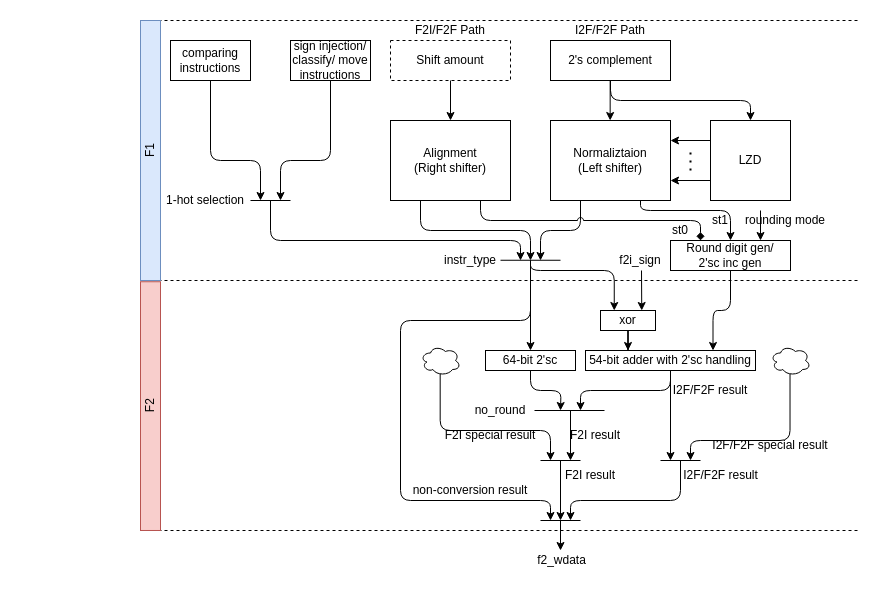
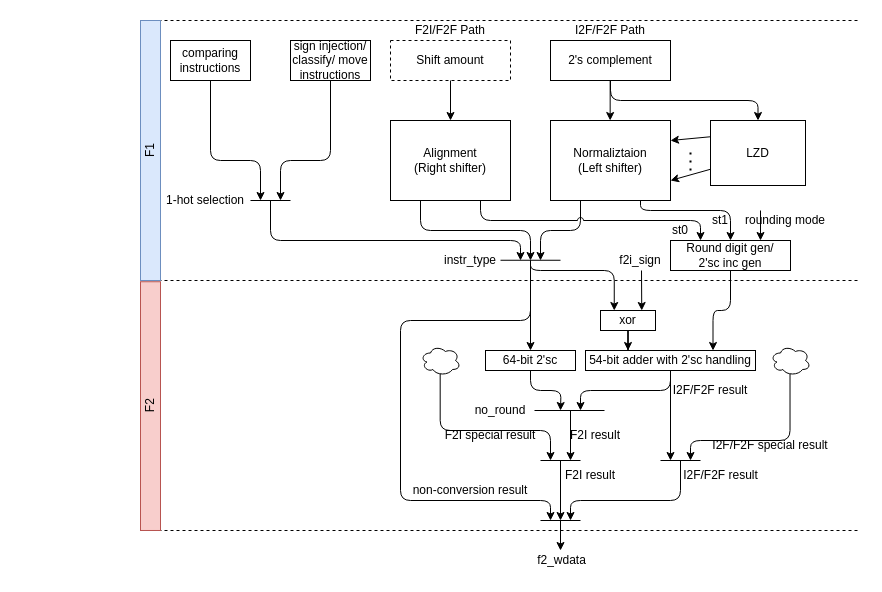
node "LZD": size 80x80 -> 95x65
edge "Alignment (Right shifter)" -> "Round digit gen/ 2'sc inc gen": arrowhead diamond -> classic
